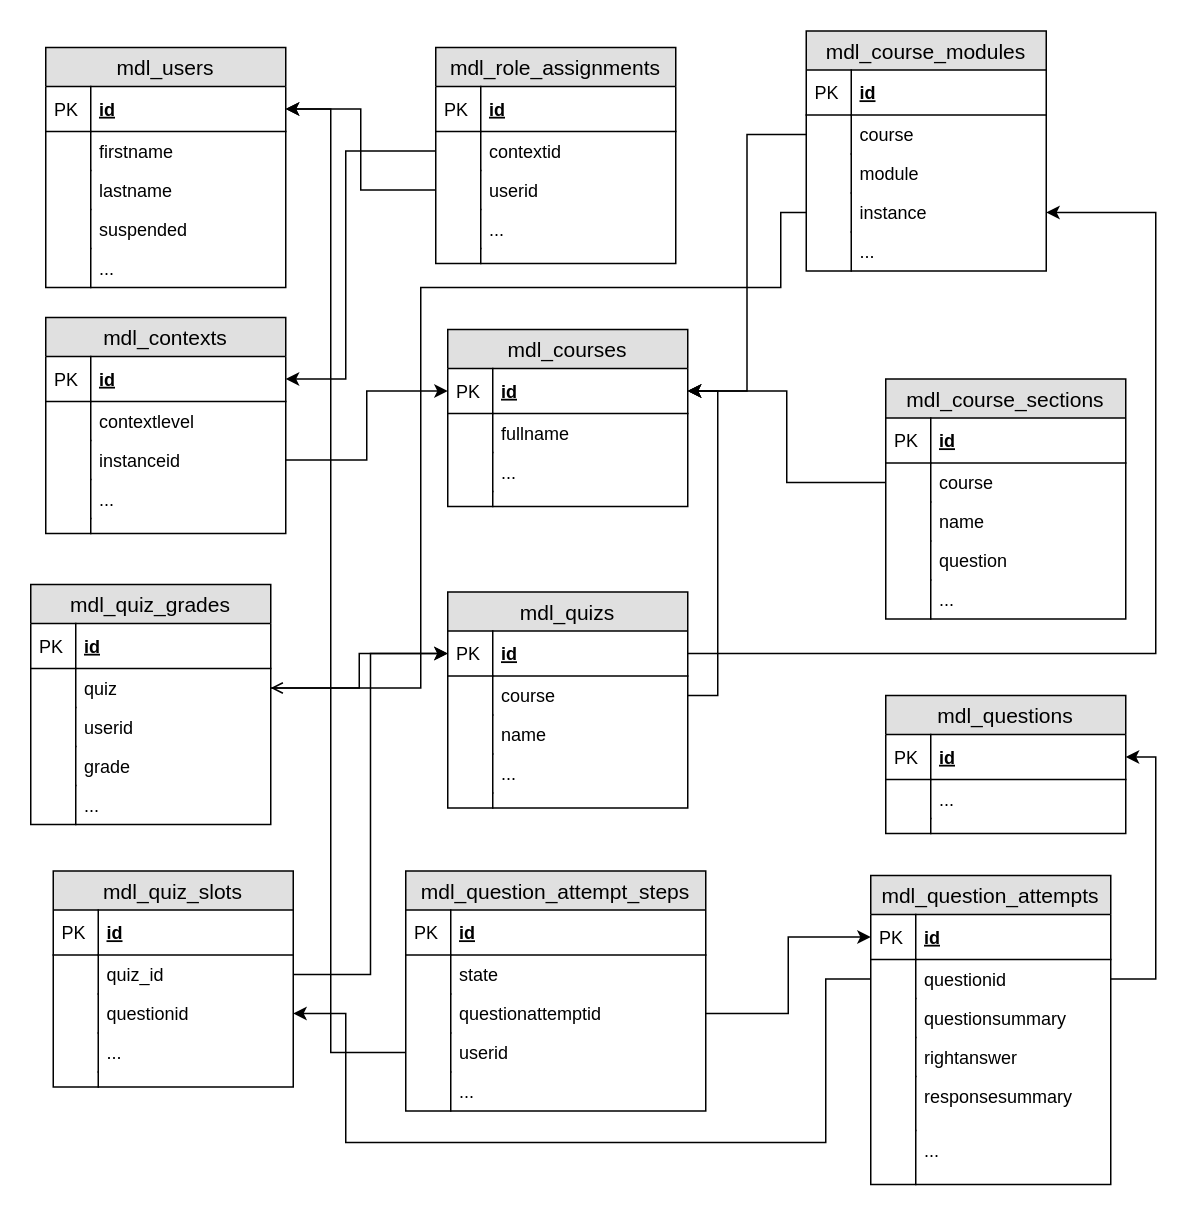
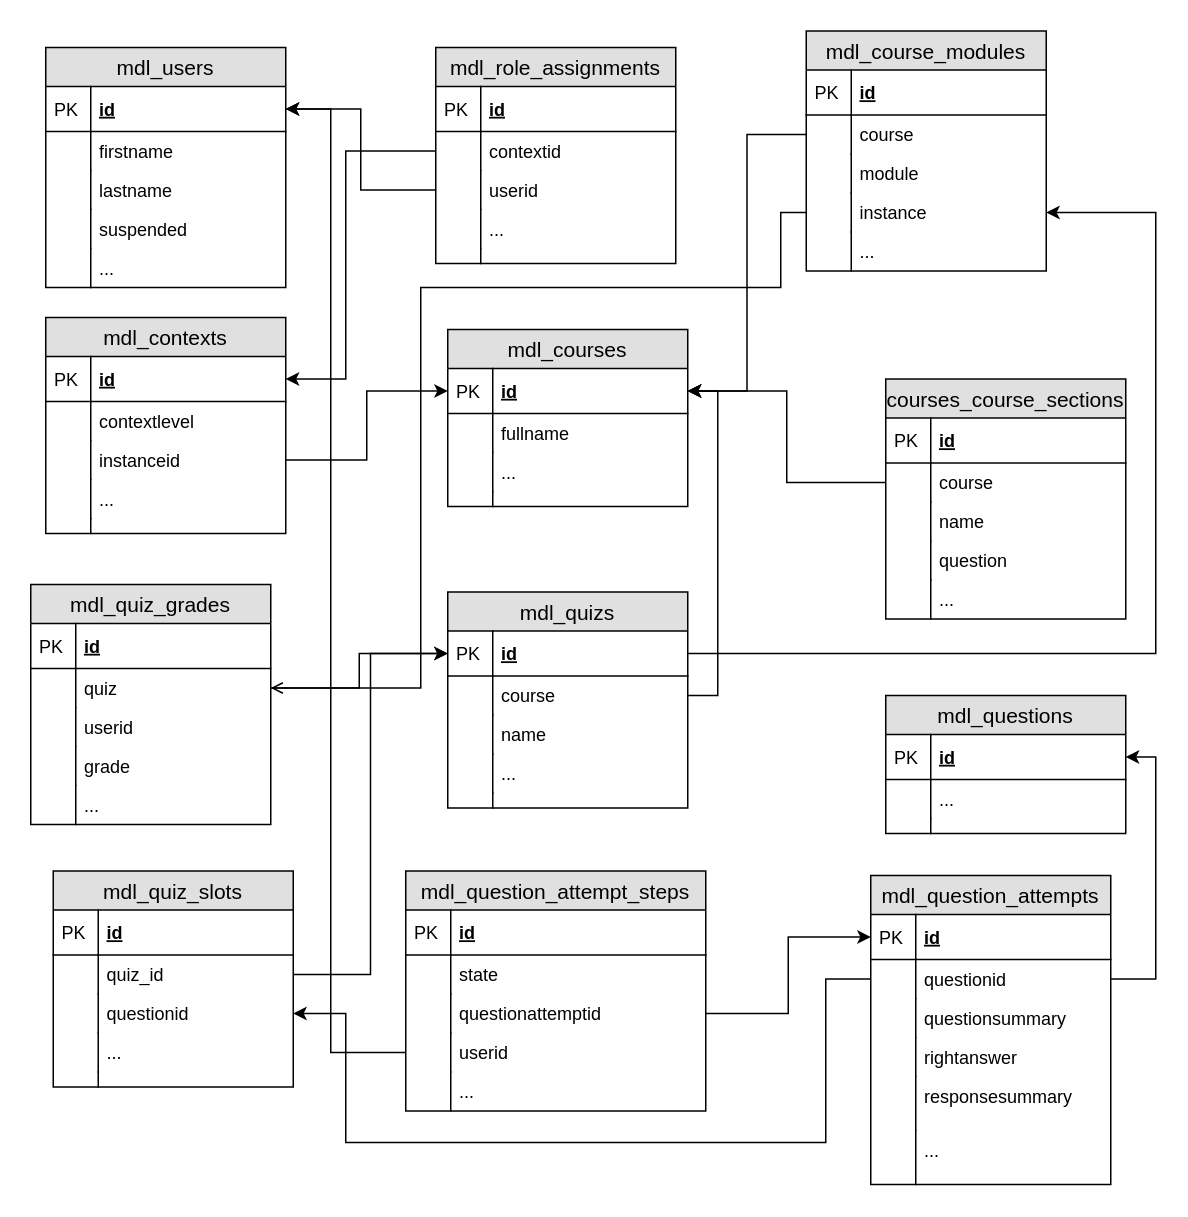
node "mdl_course_sections": label "mdl_course_sections" -> "courses_course_sections"
